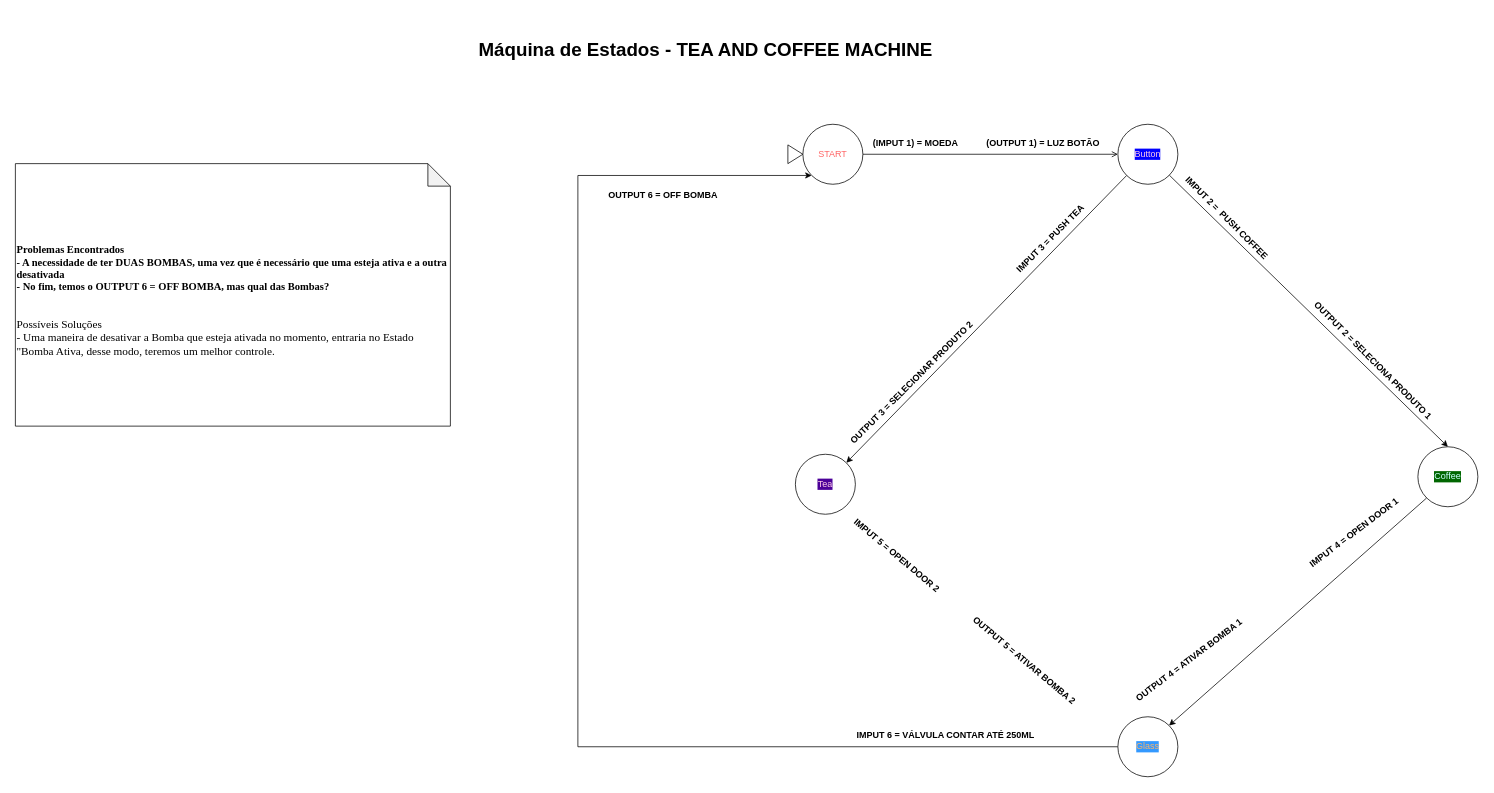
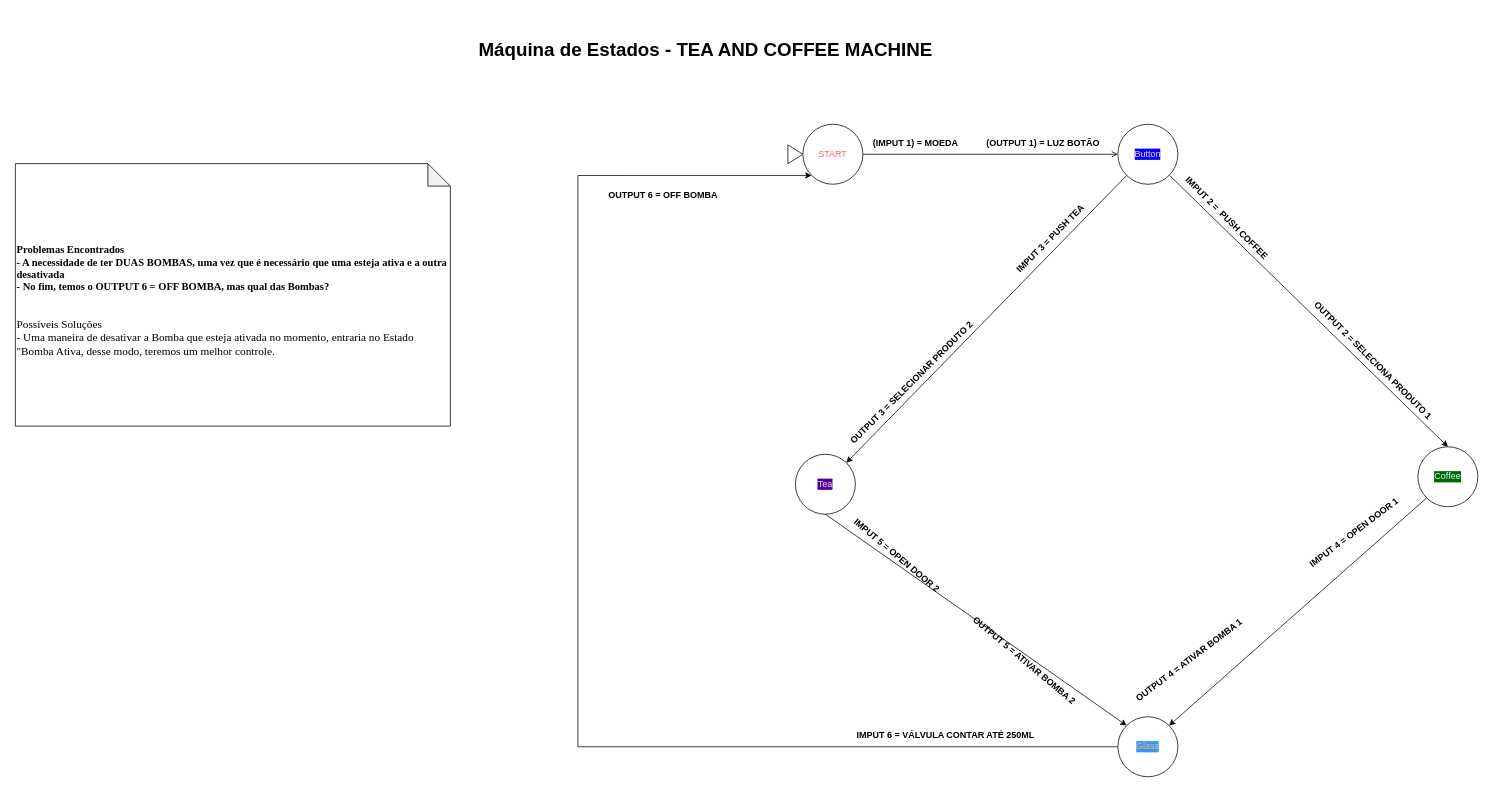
edge "Tea" -> "Glass": added
